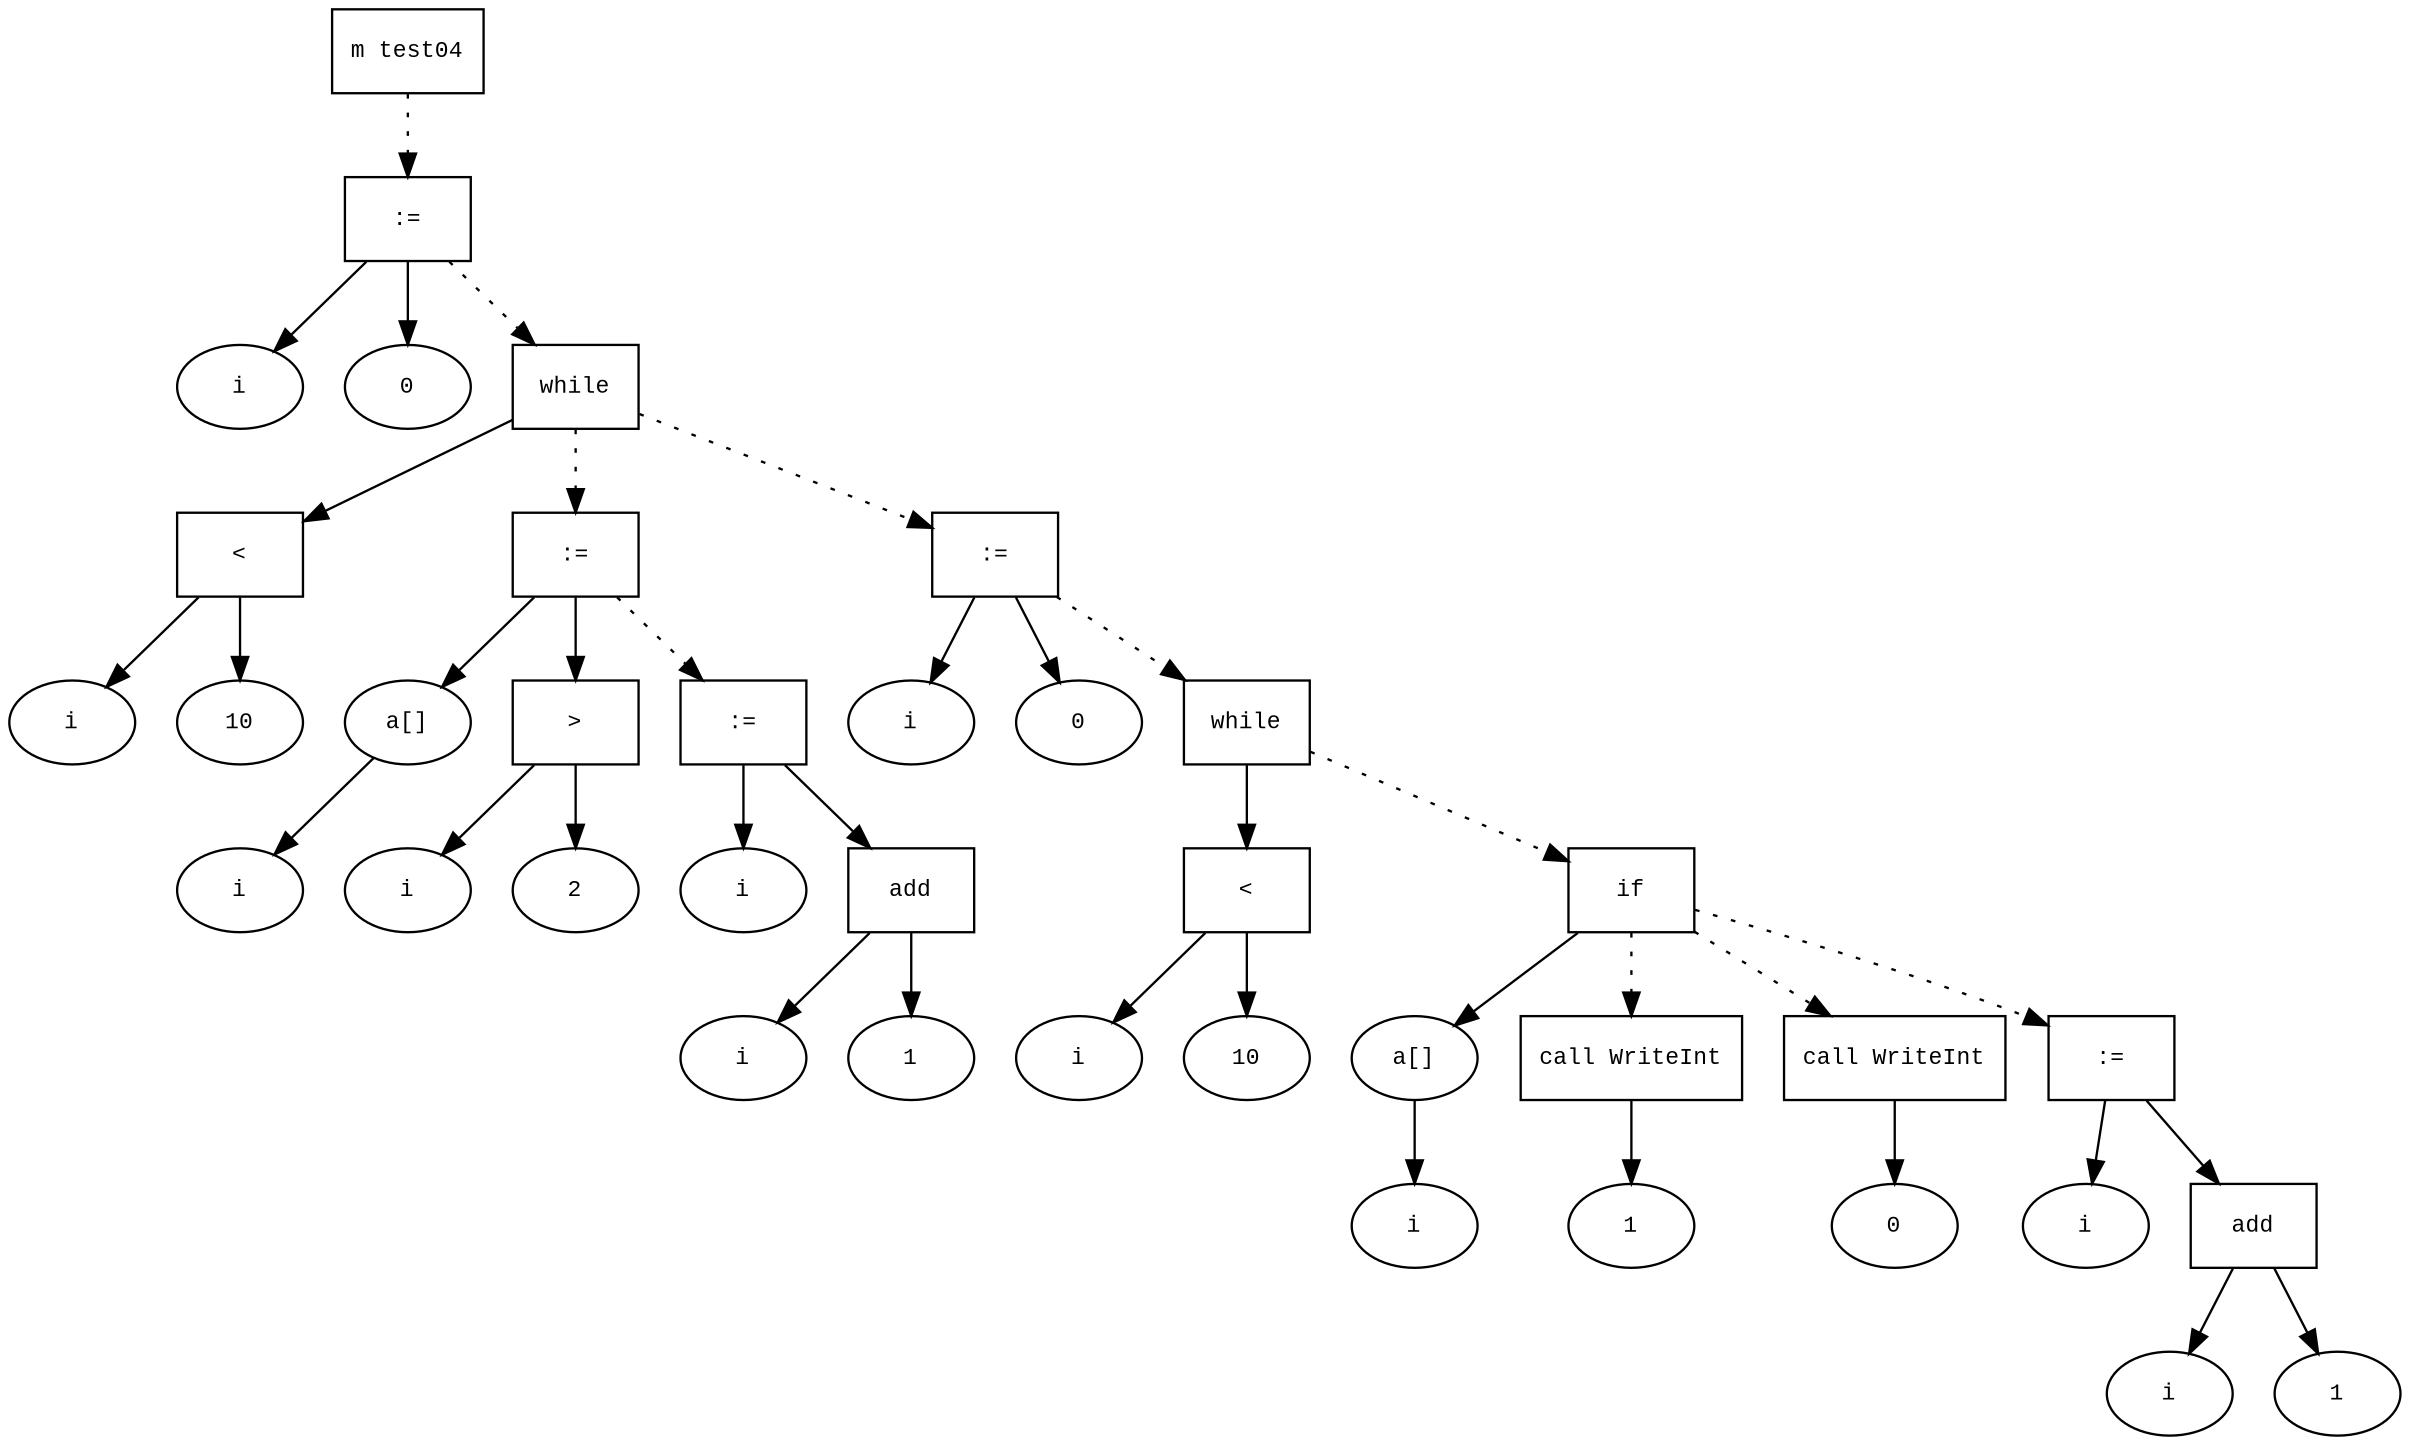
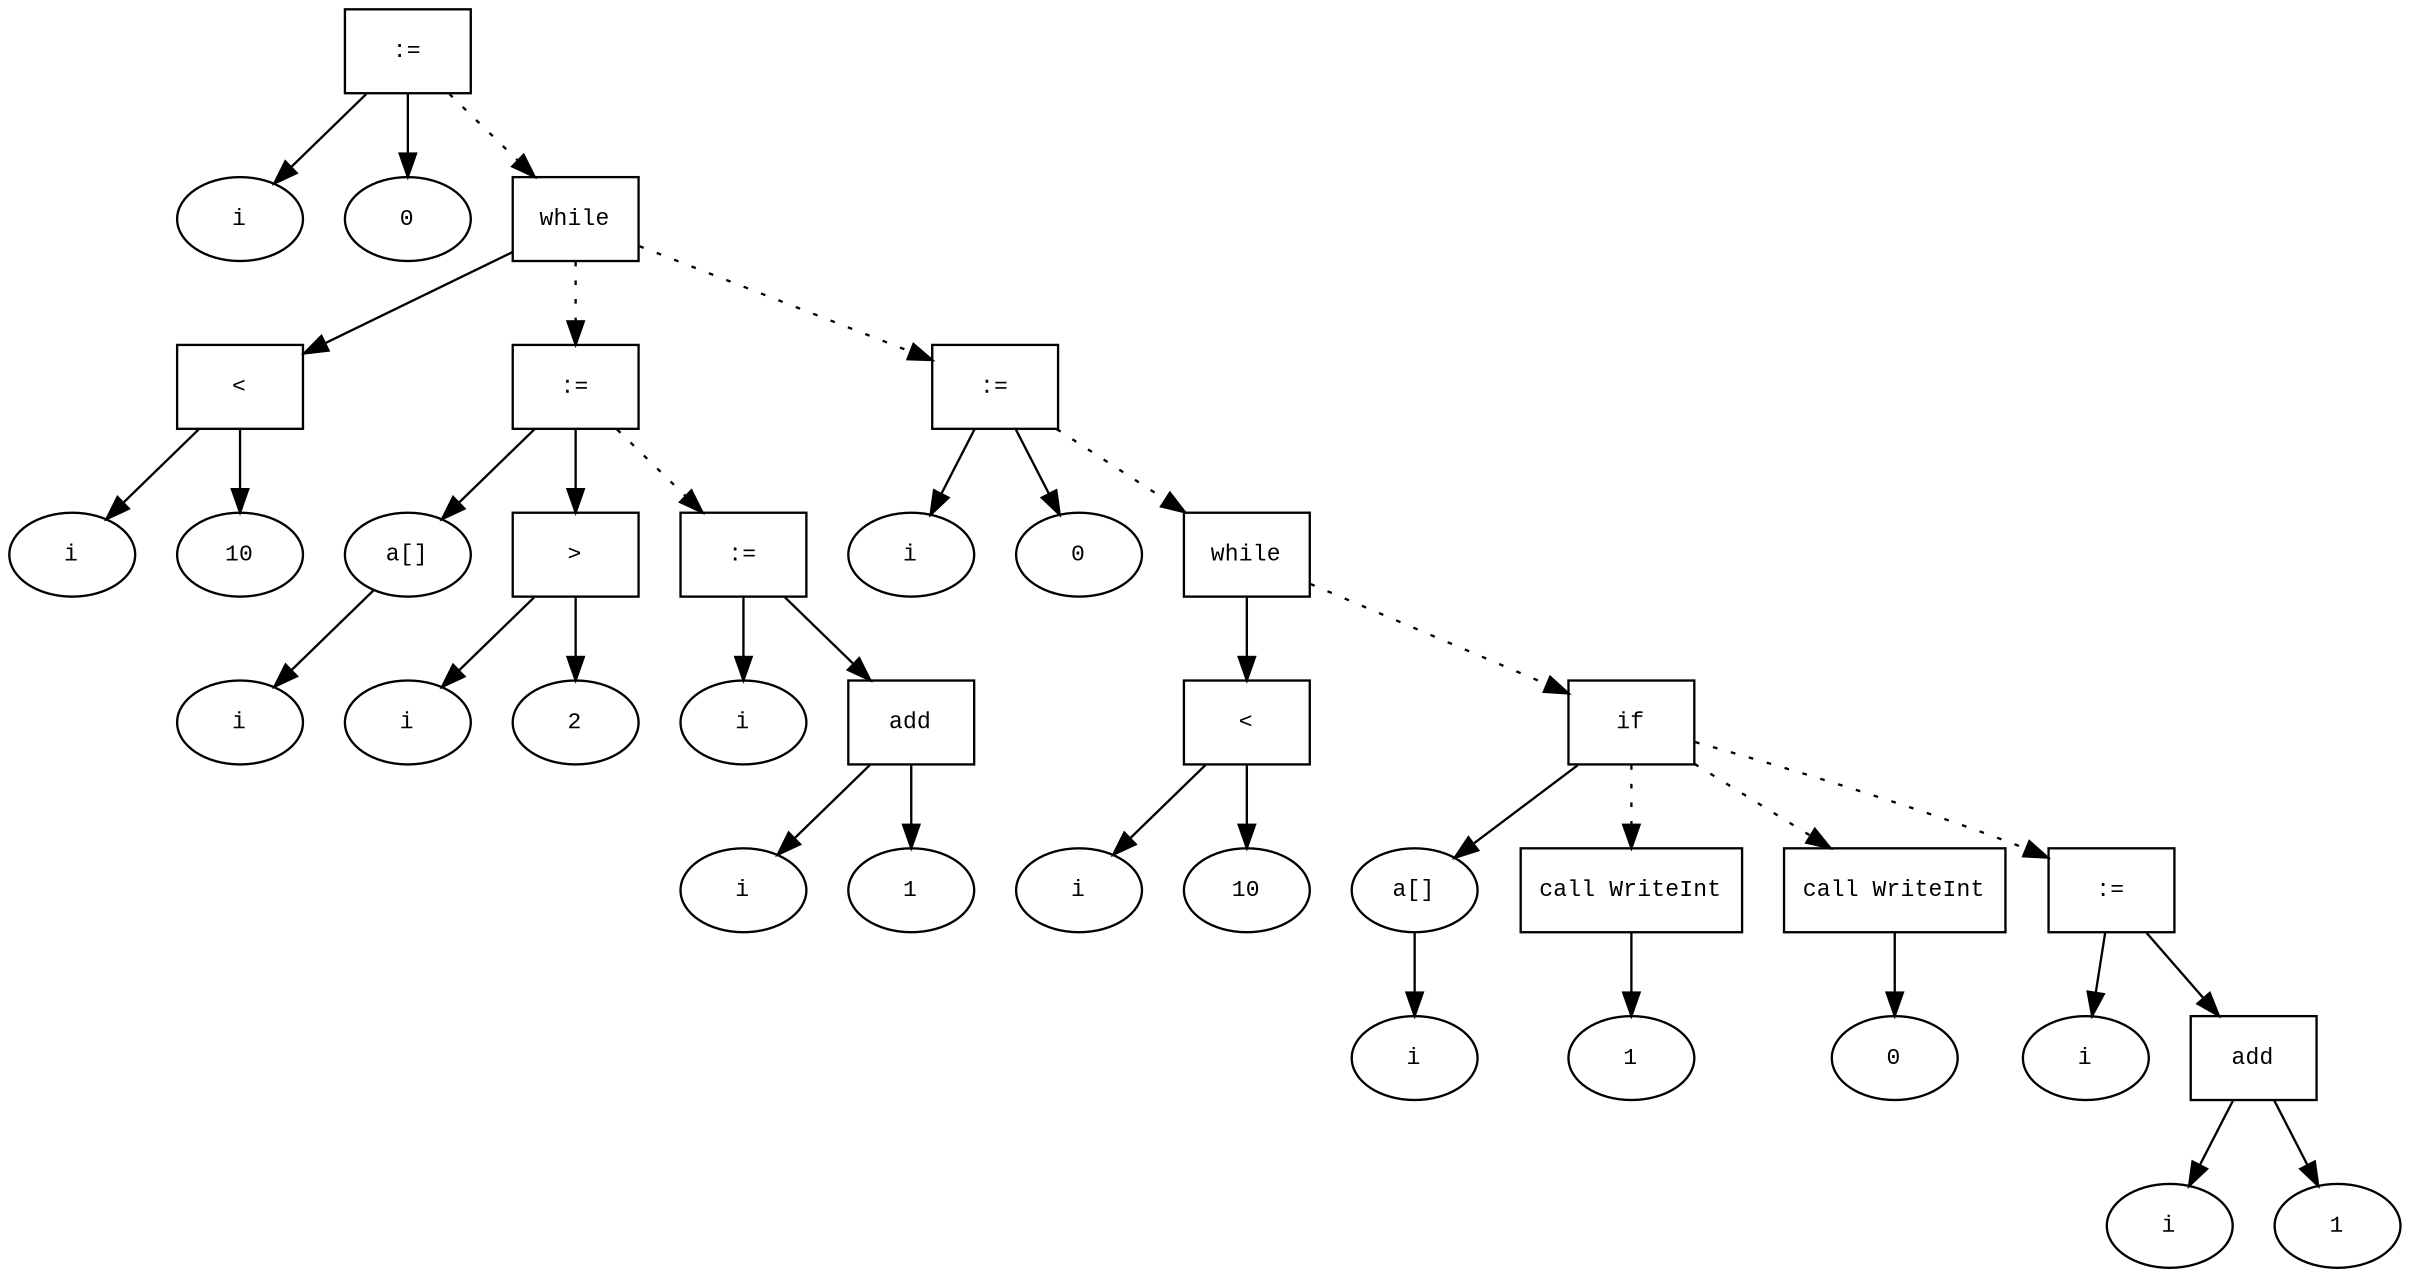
node "m test04": removed
